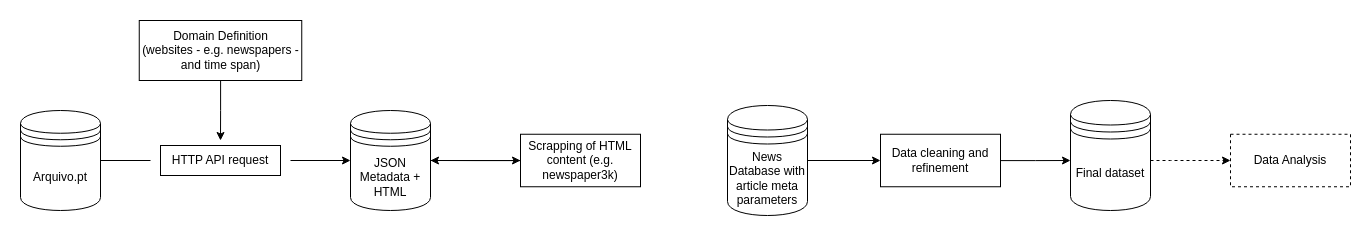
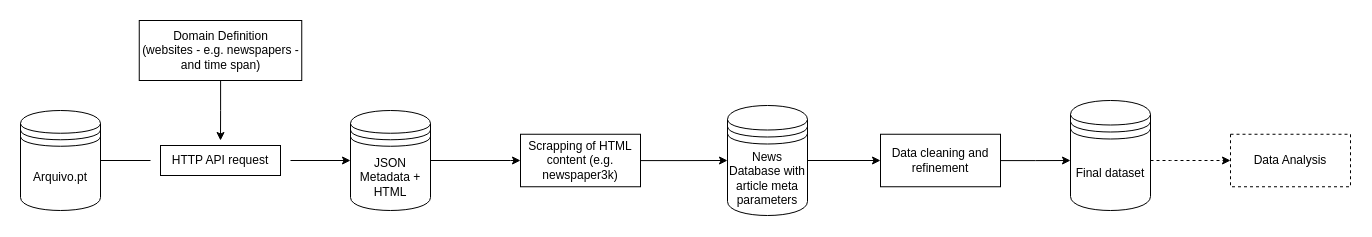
edge "Scrapping of HTML content (e.g. newspaper3k)" -> "JSON Metadata + HTML": now "Scrapping of HTML content (e.g. newspaper3k)" -> "News Database with article meta parameters"
